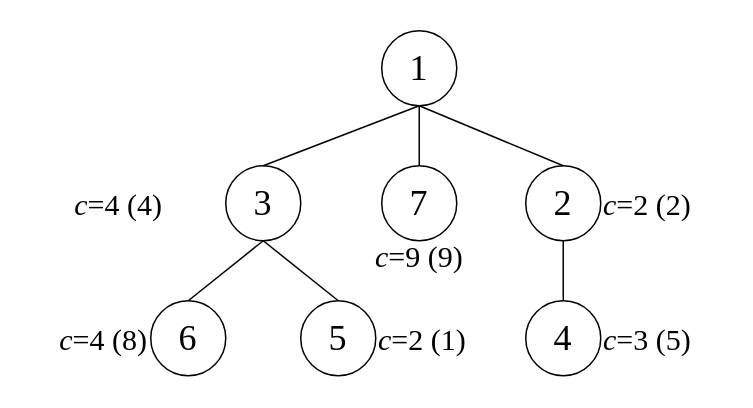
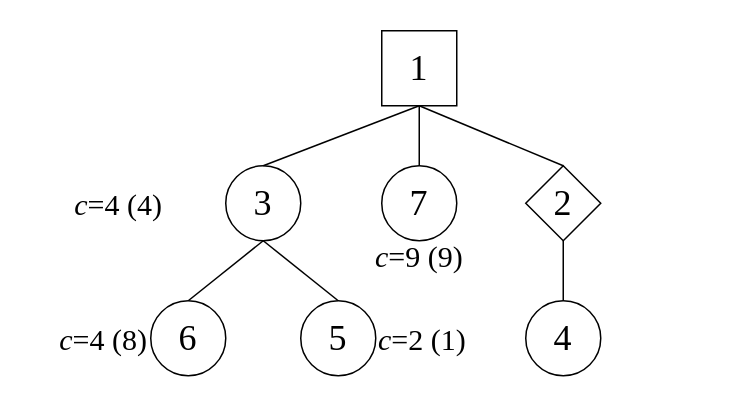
node "1": shape ellipse -> rectangle
node "2": shape ellipse -> diamond
node "c=2 (2)": removed
node "c=3 (5)": removed
